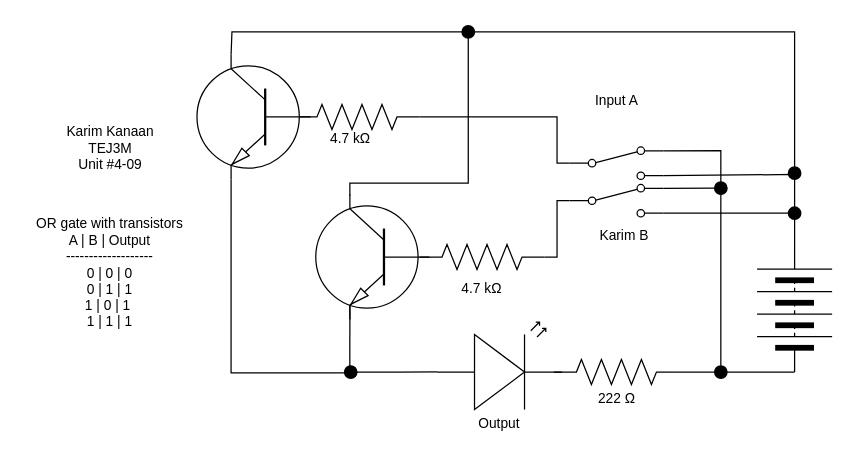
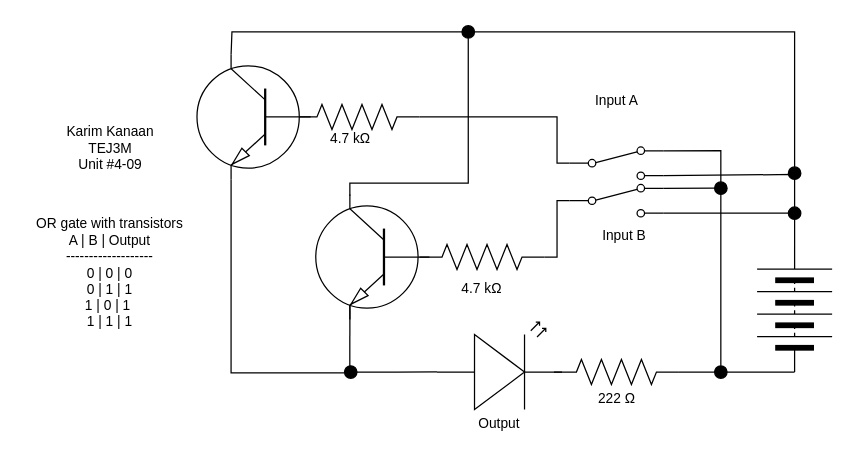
node "Karim B": label "Karim B" -> "Input B"
